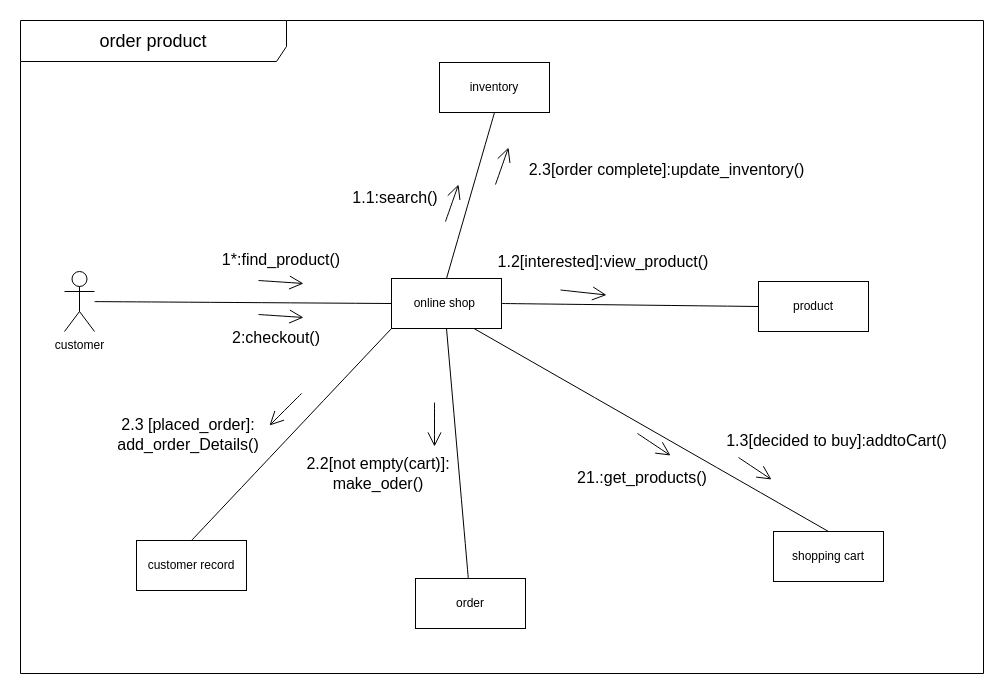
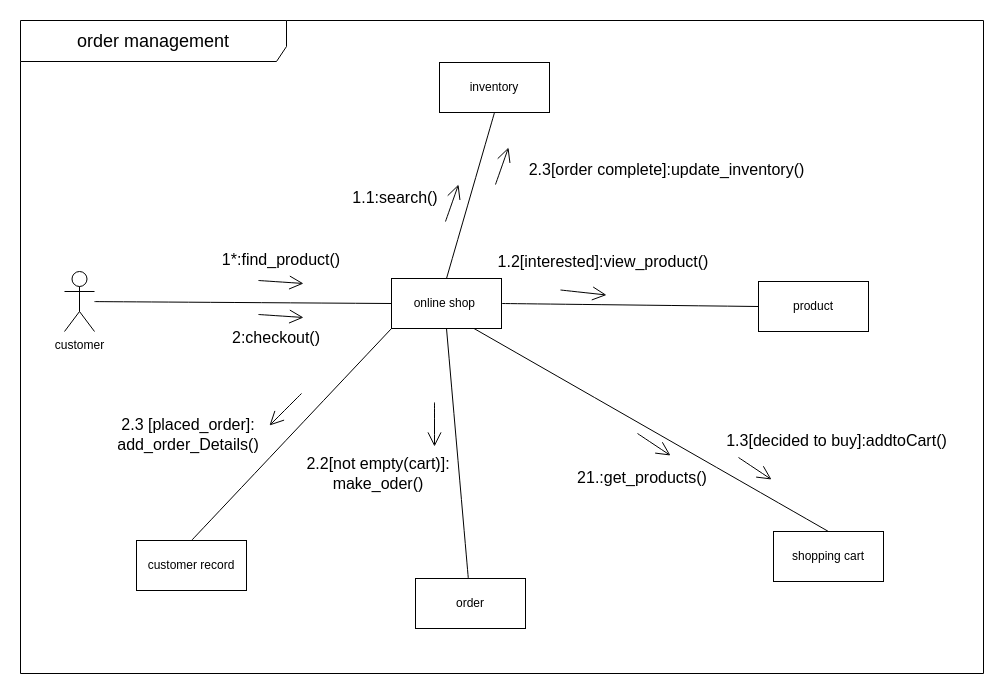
node "order product": label "order product" -> "order management"
